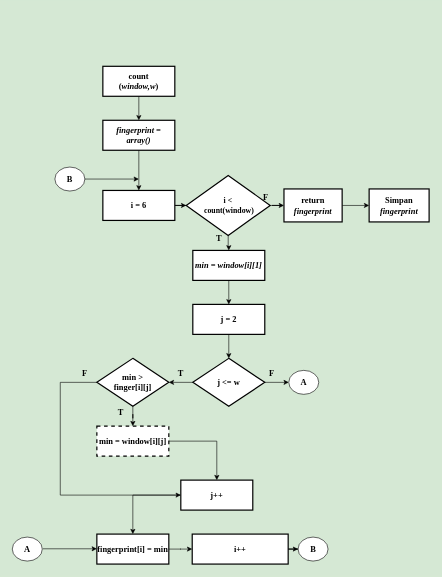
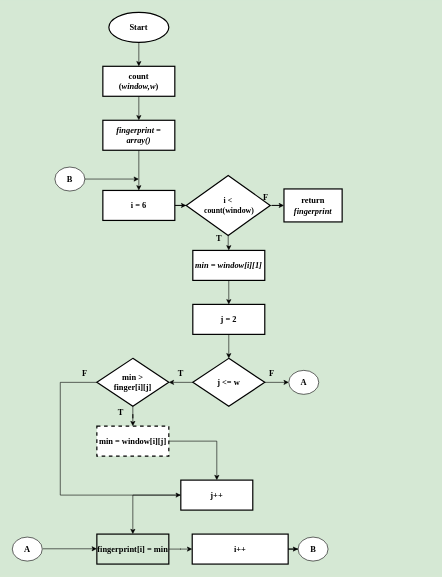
node "Start": added
edge "Start" -> "count (window,w)": added
edge "return fingerprint" -> "Simpan fingerprint": removed
node "Simpan fingerprint": removed
node "fingerprint[i] = min": fillcolor #ffffff -> #d5e8d4
